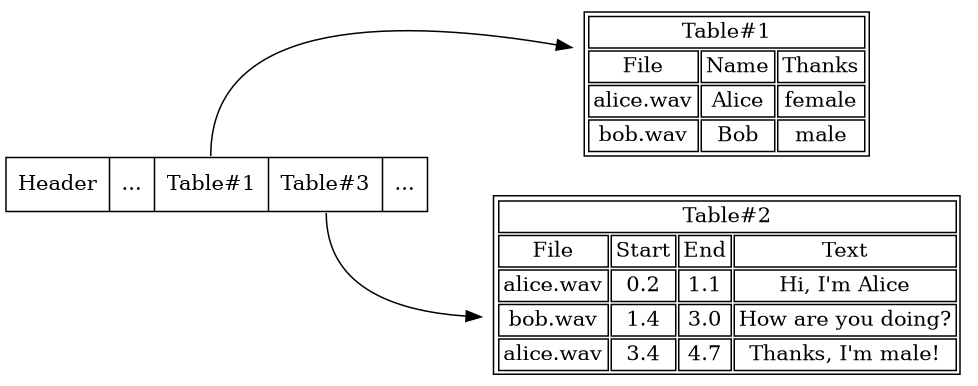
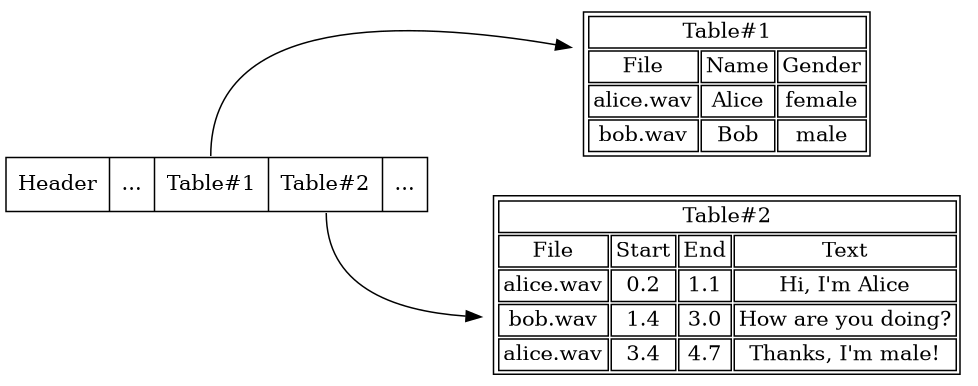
node "Table#1": text "Thanks" -> "Gender"
node "Header": text "Table#3" -> "Table#2"
